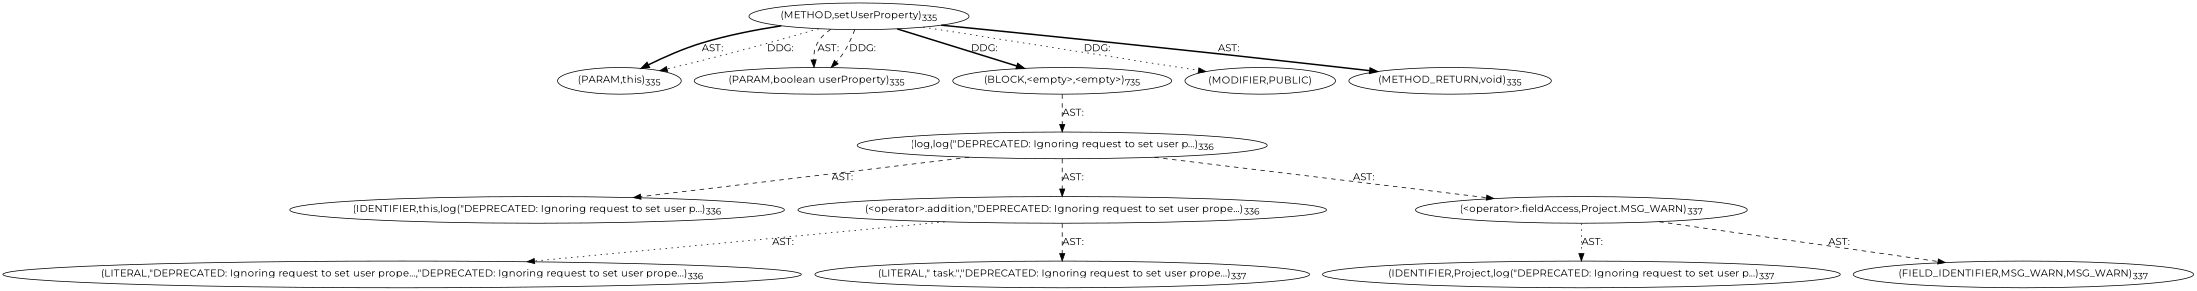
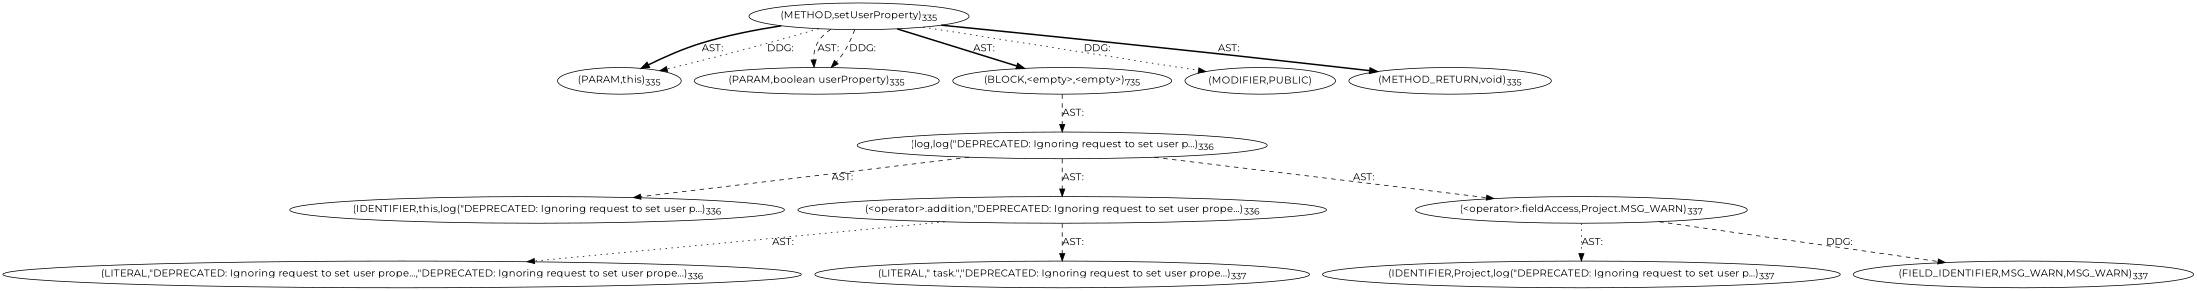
edge "(METHOD,setUserProperty)" -> "(BLOCK,<empty>,<empty>)": label "DDG: " -> "AST: "
edge "(<operator>.fieldAccess,Project.MSG_WARN)" -> "(FIELD_IDENTIFIER,MSG_WARN,MSG_WARN)": label "AST: " -> "DDG: "
